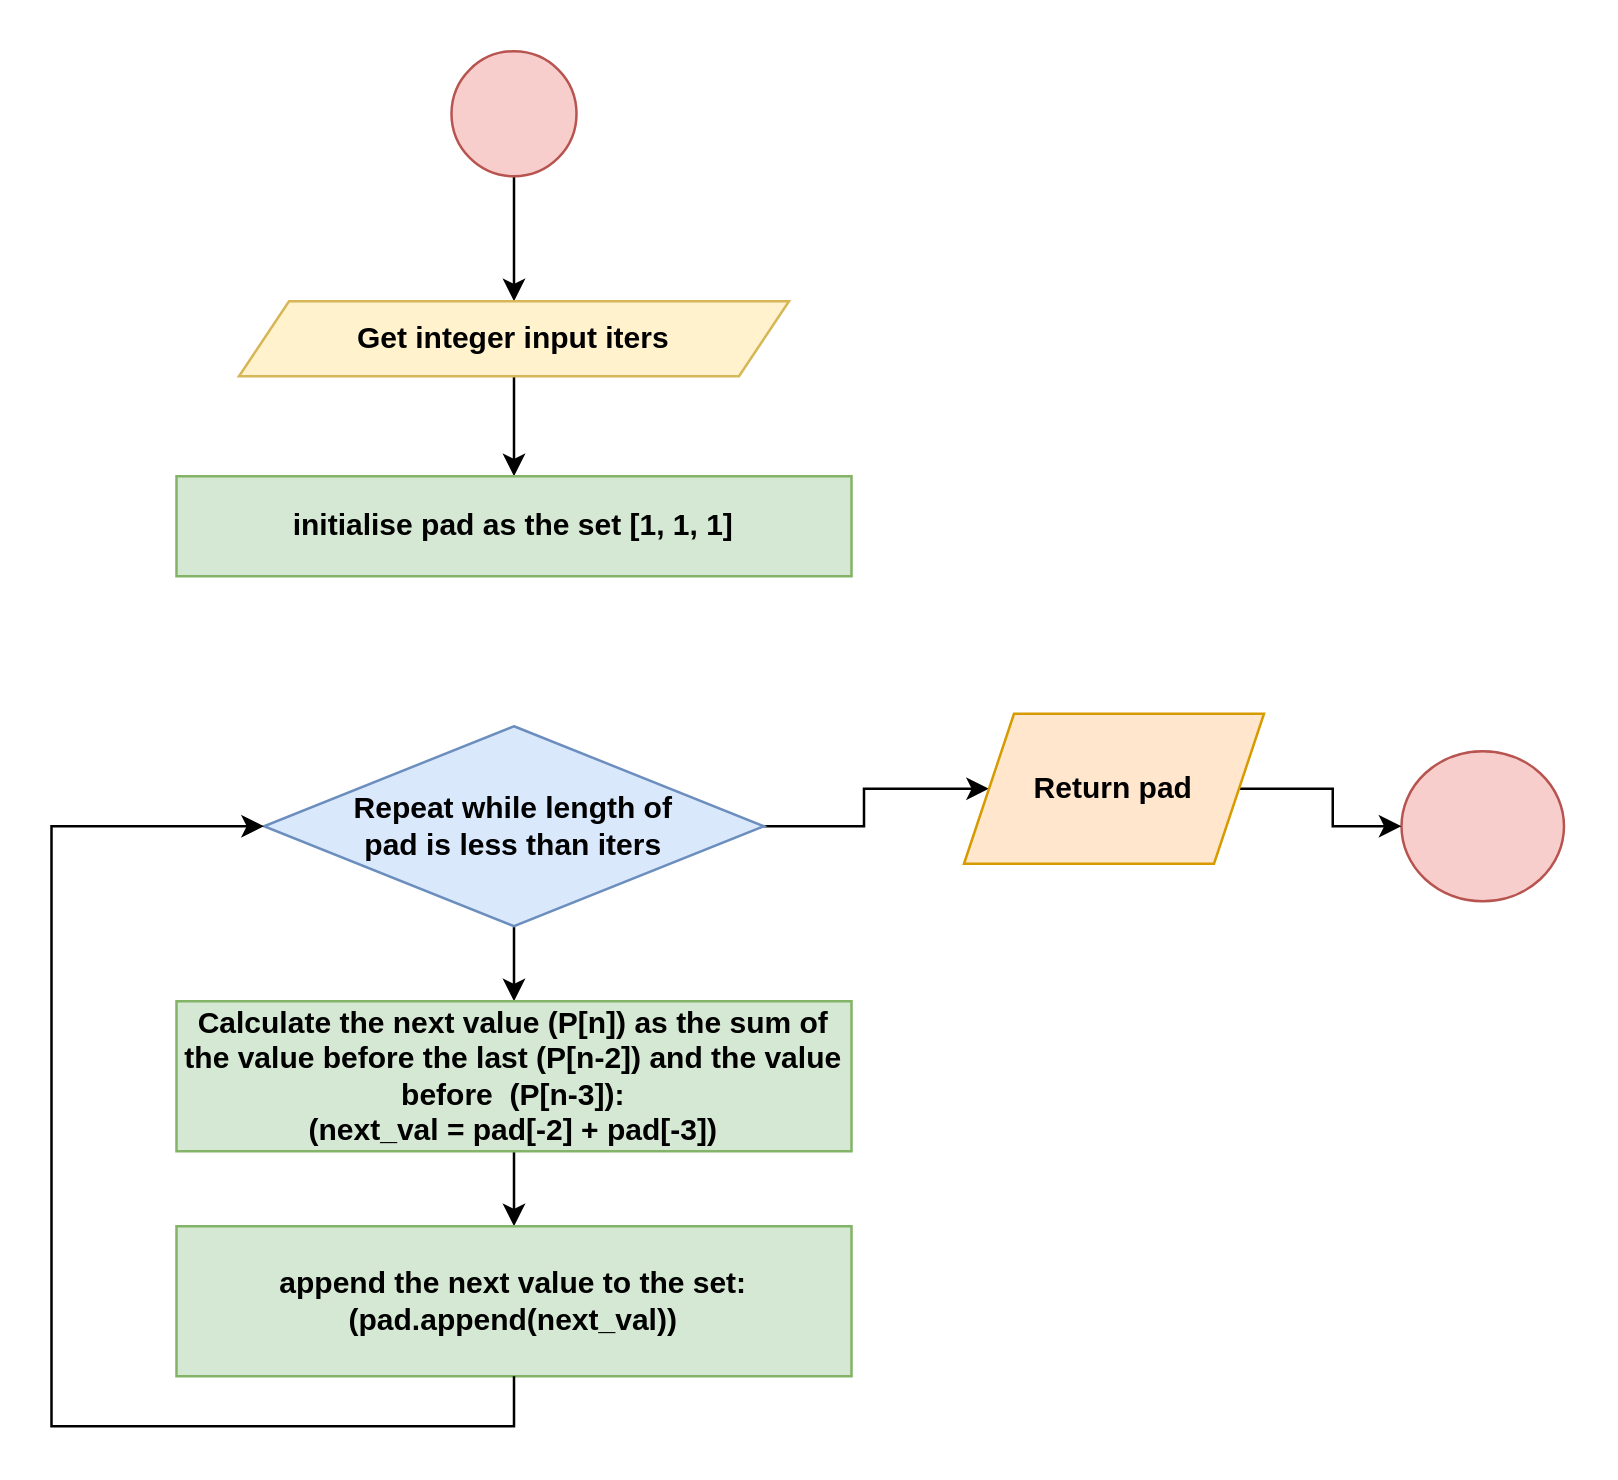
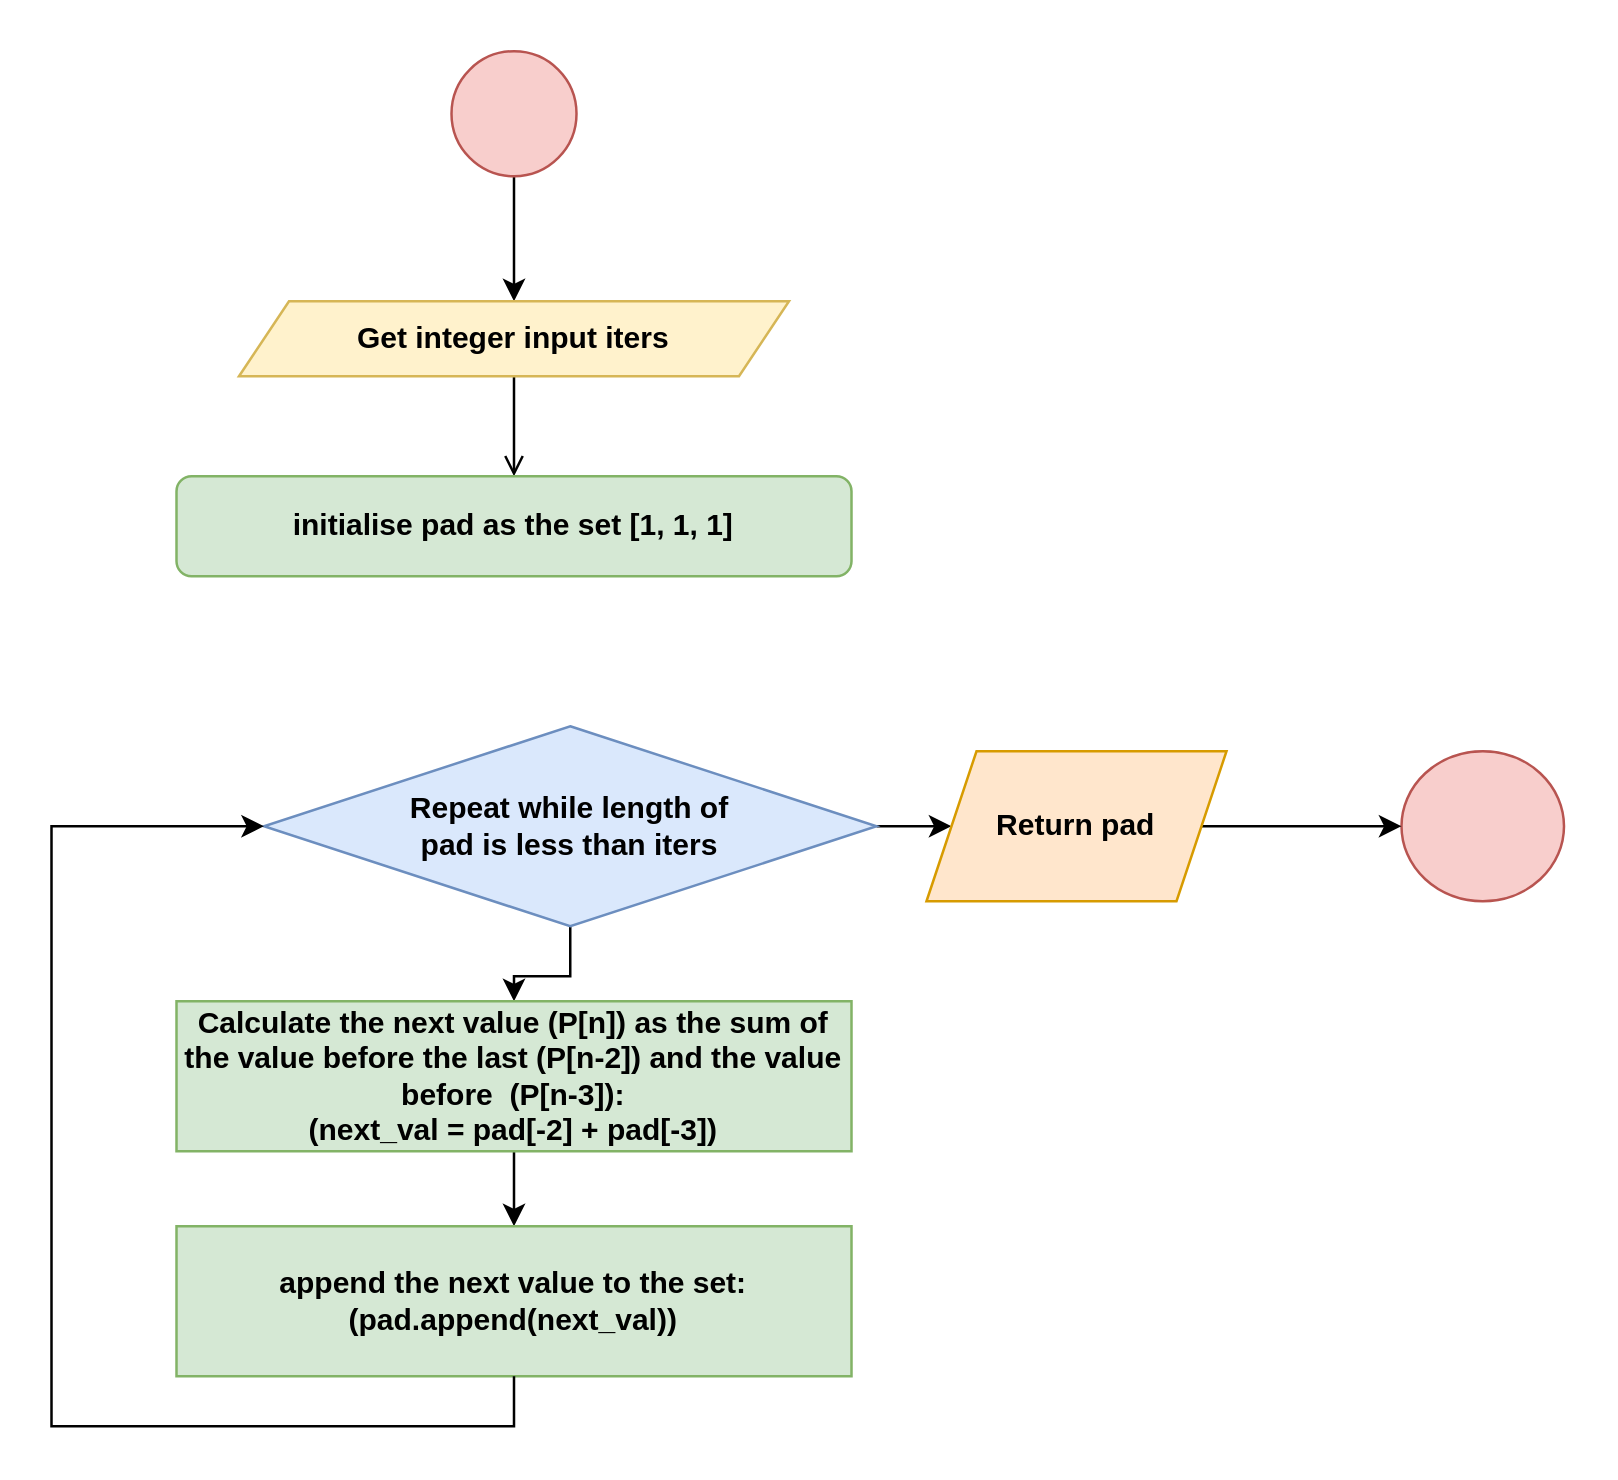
edge "Get integer input iters" -> "initialise pad as the set [1, 1, 1]": arrowhead classic -> open
node "initialise pad as the set [1, 1, 1]": shape rectangle -> rounded rectangle
node "Return pad": moved (1114, 789) -> (1076, 826)
node "Repeat while length of pad is less than iters": size 500x200 -> 613x200
